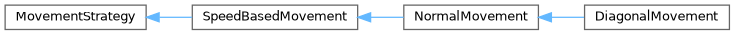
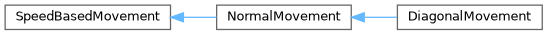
node "MovementStrategy": removed
